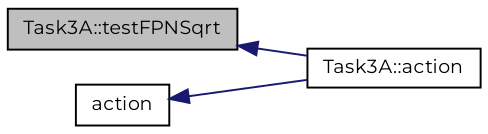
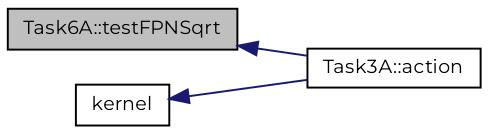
node "Task3A::testFPNSqrt": label "Task3A::testFPNSqrt" -> "Task6A::testFPNSqrt"
node "action": label "action" -> "kernel"
